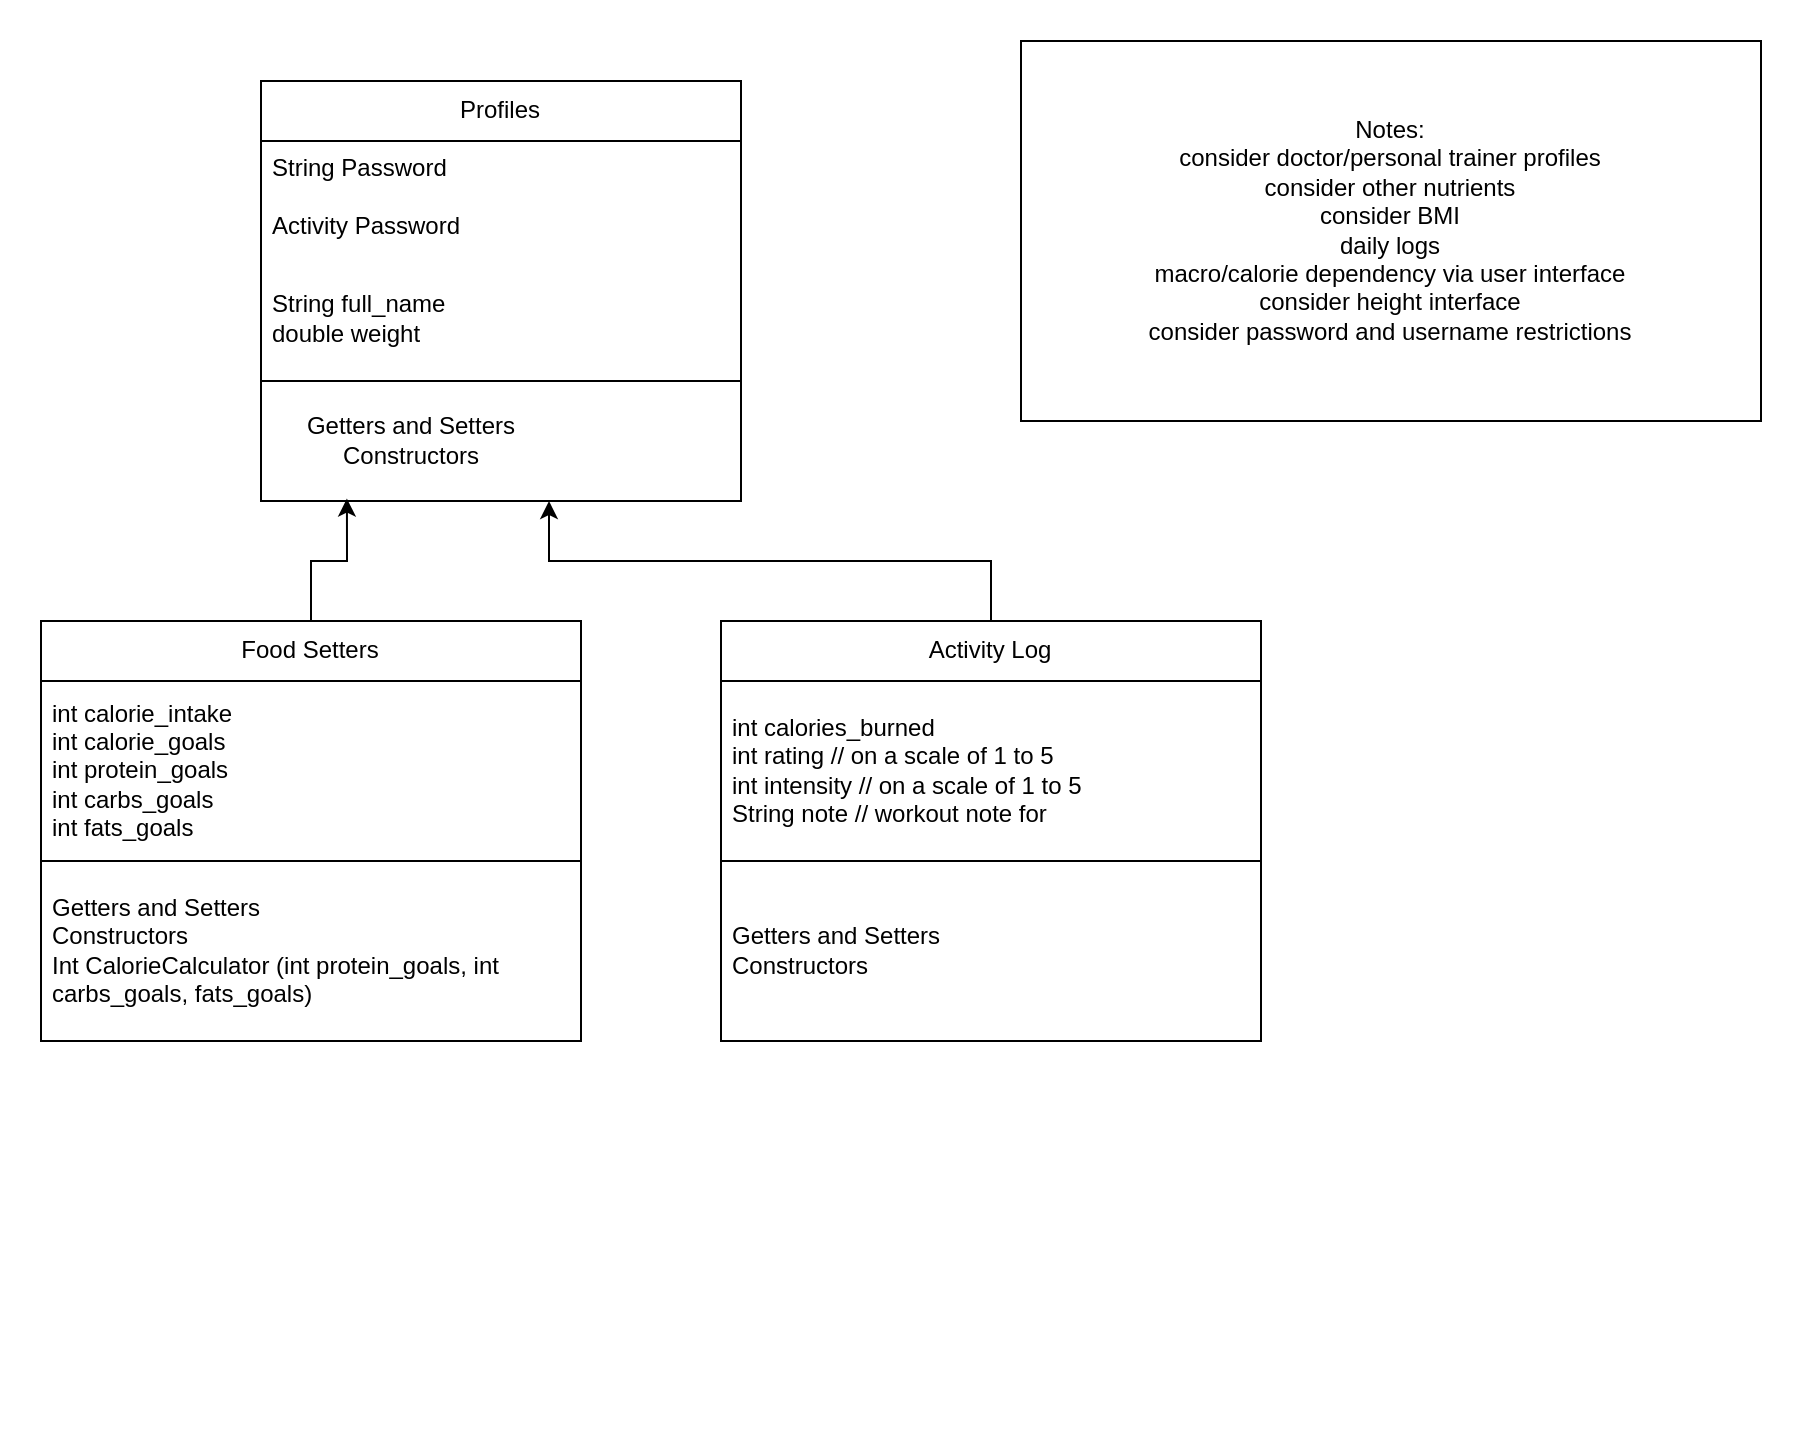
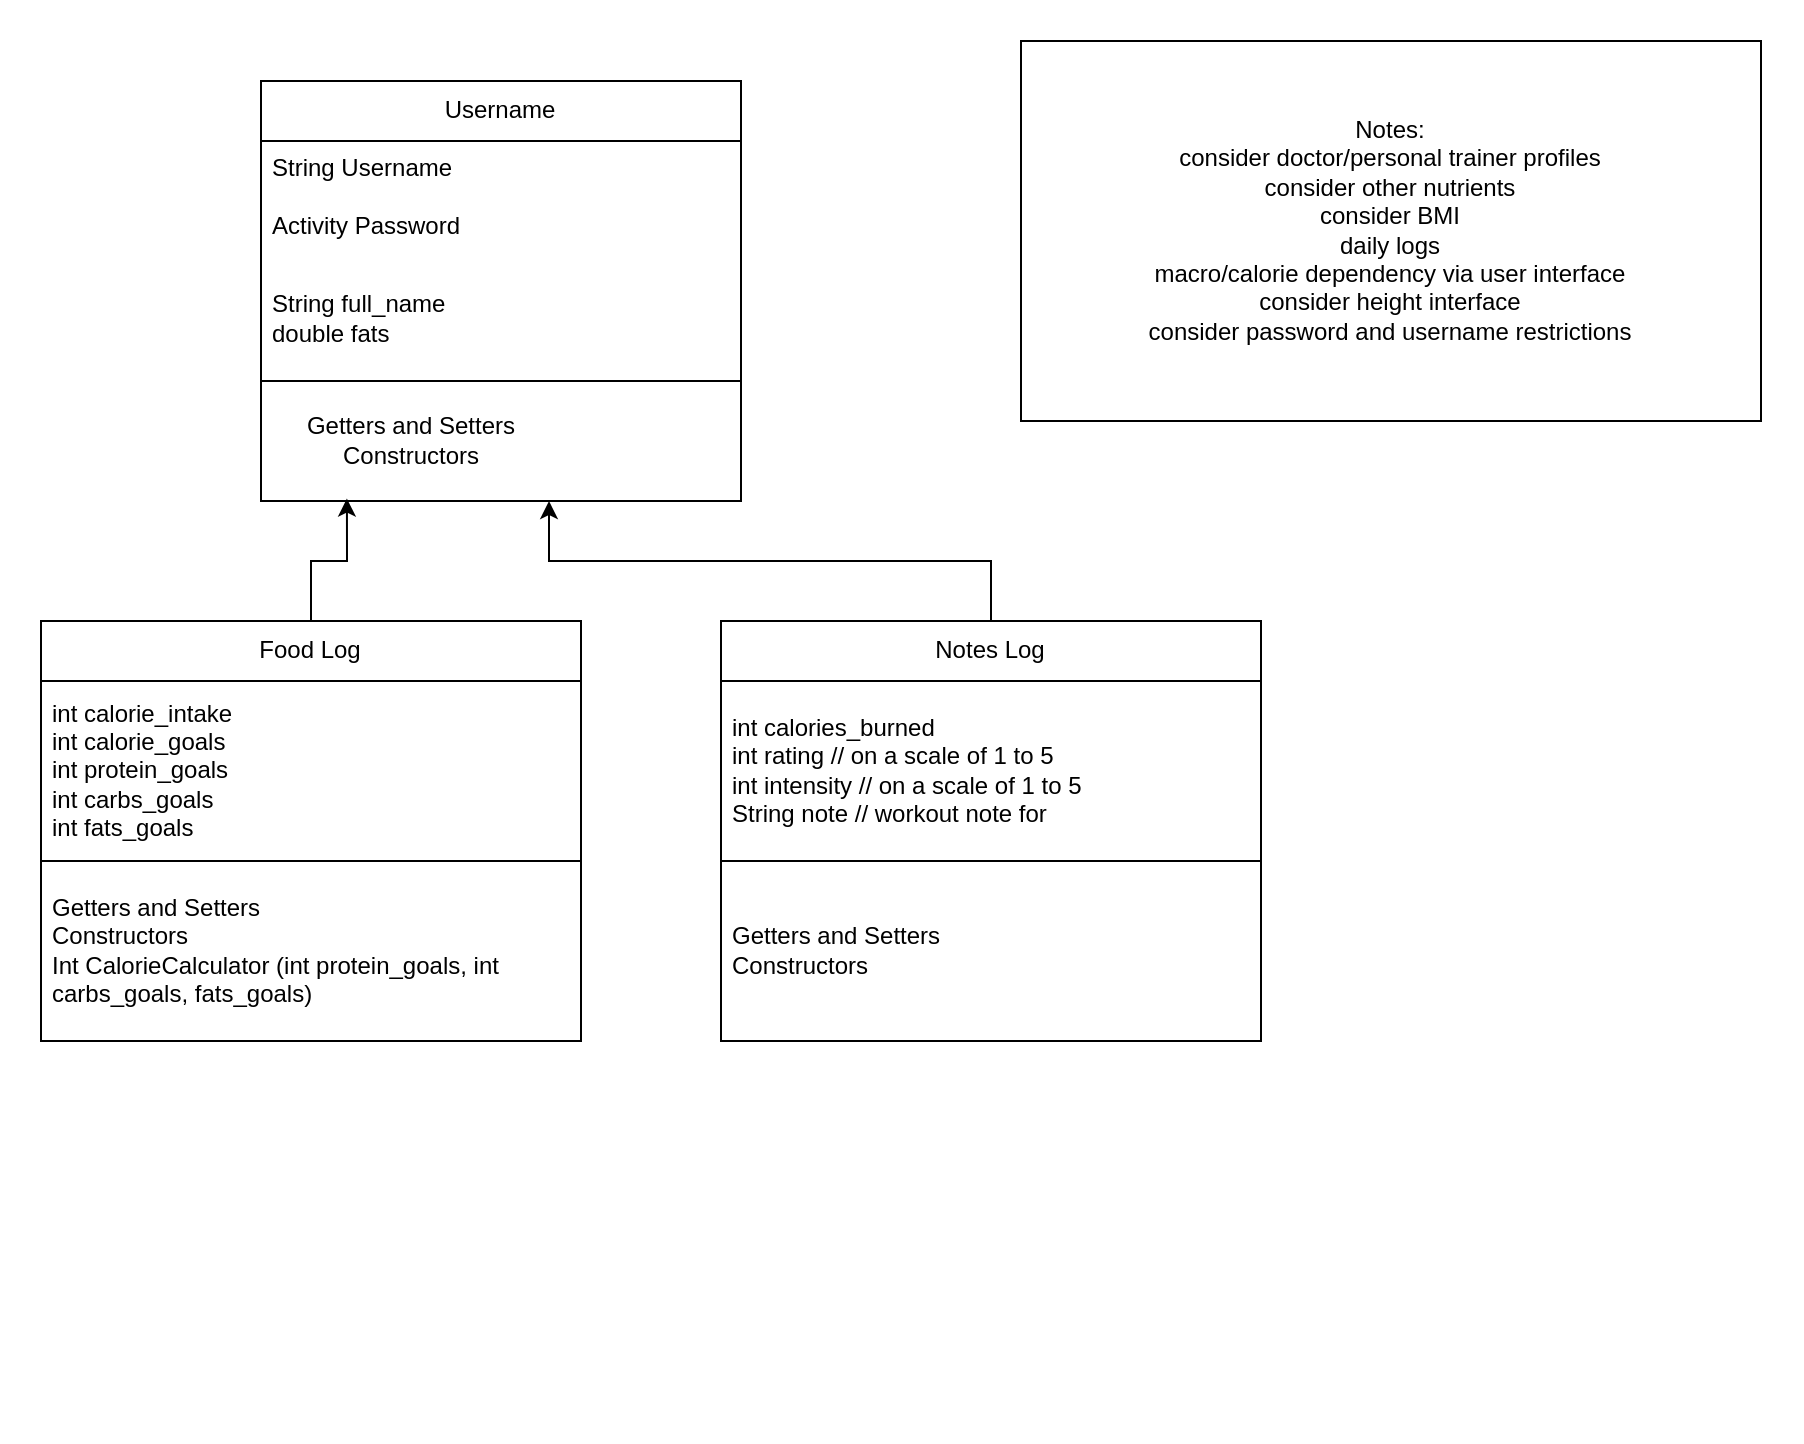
node "Profiles": label "Profiles" -> "Username"
node "String Password": label "String Password" -> "String Username"
node "String full_name double weight": label "String full_name double weight" -> "String full_name double fats"
node "Food Setters": label "Food Setters" -> "Food Log"
node "Activity Log": label "Activity Log" -> "Notes Log"
